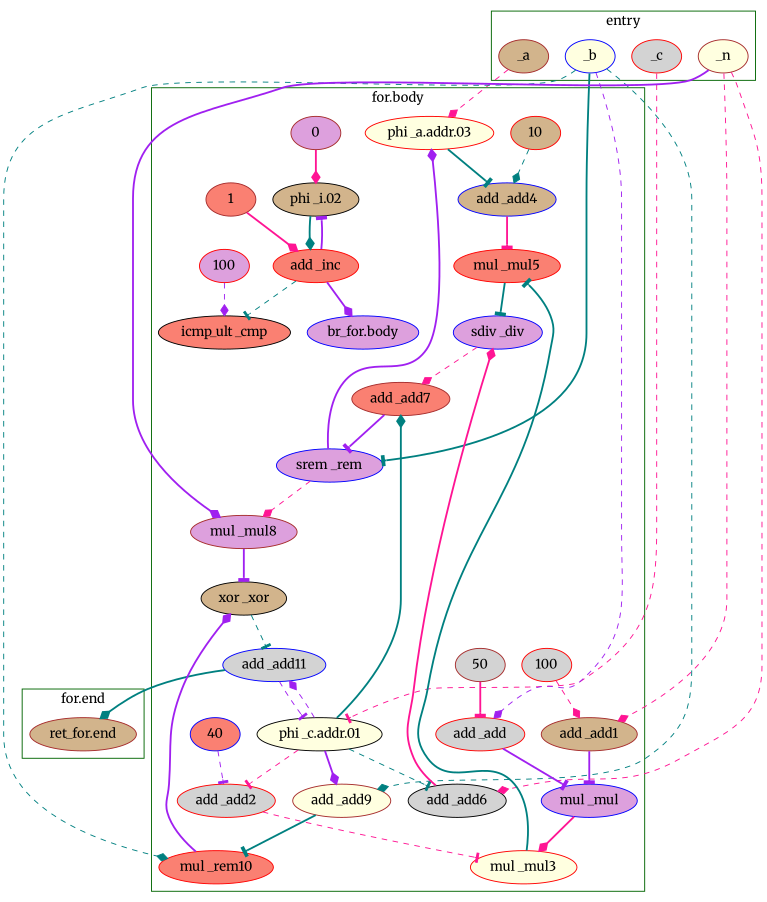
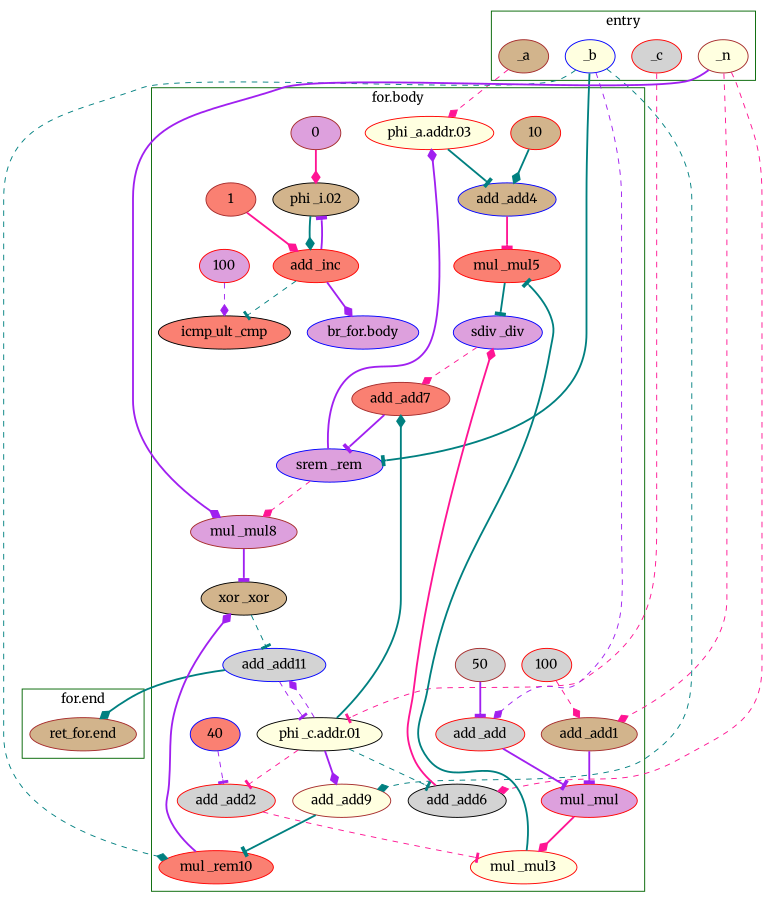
edge "10" -> "add _add4": style dashed -> bold
edge "50" -> "add _add": color deeppink -> purple
node "mul _mul": color blue -> red
